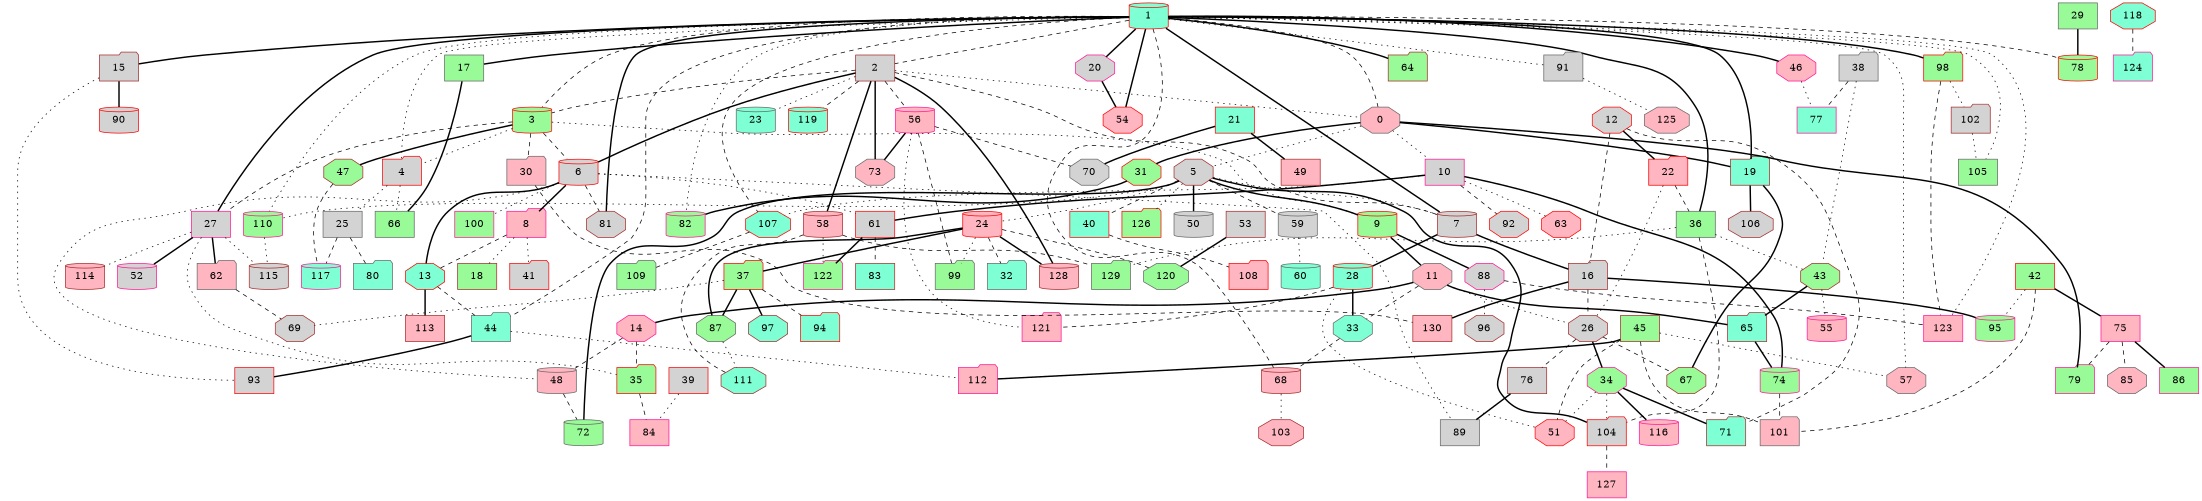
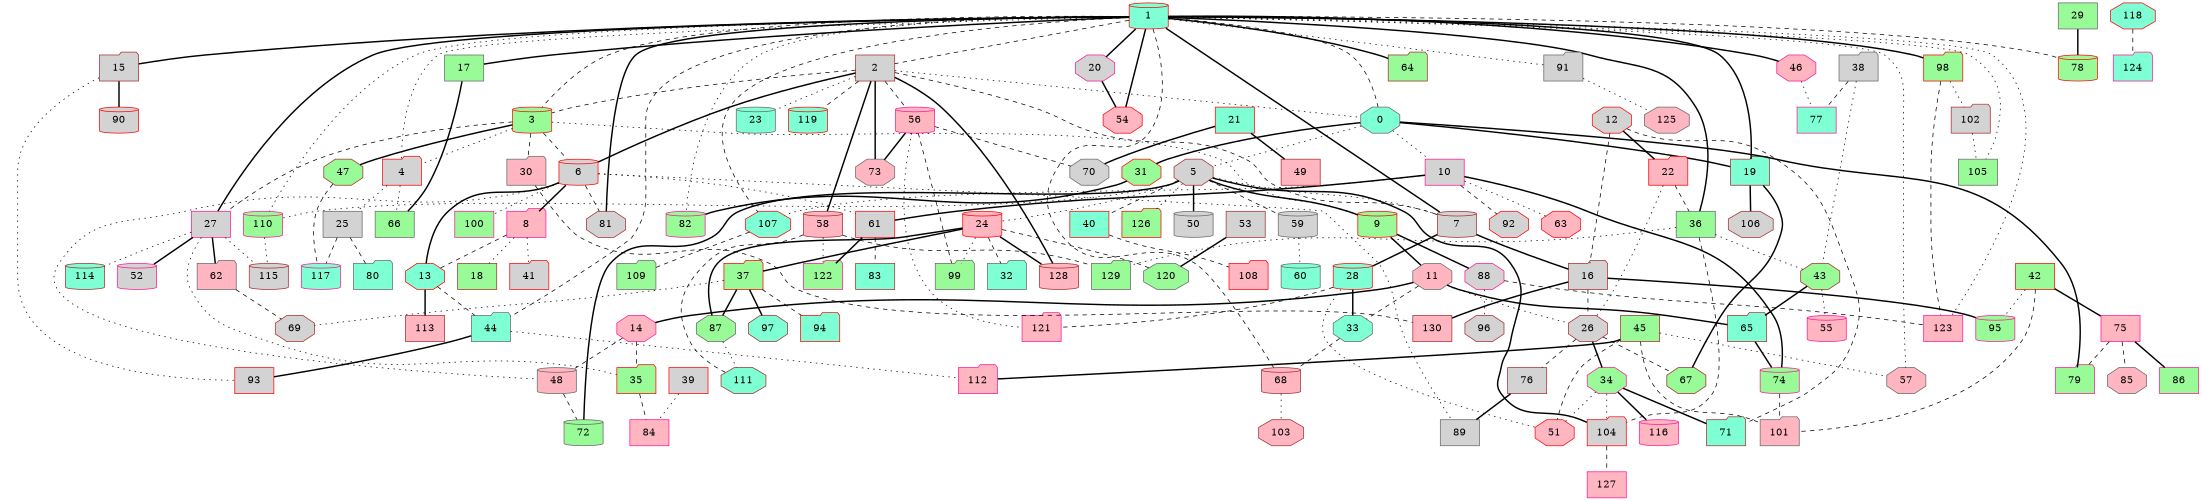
node "0": fillcolor lightpink -> aquamarine
node "114": fillcolor lightpink -> aquamarine
